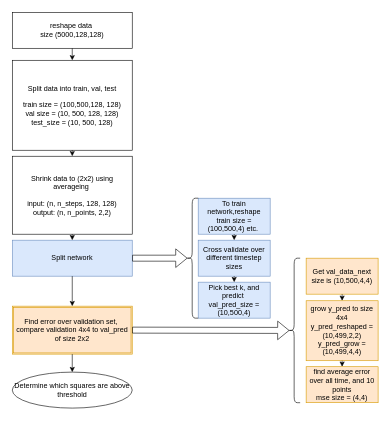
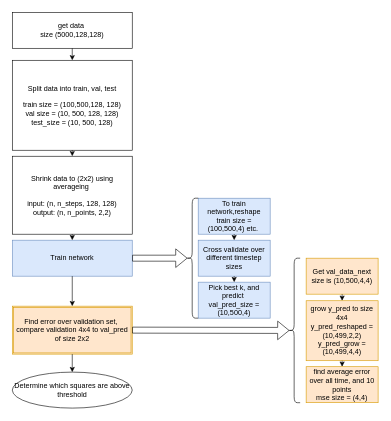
node "reshape data size (5000,128,128)": label "reshape data size (5000,128,128)" -> "get data size (5000,128,128)"
node "Split network": label "Split network" -> "Train network"
